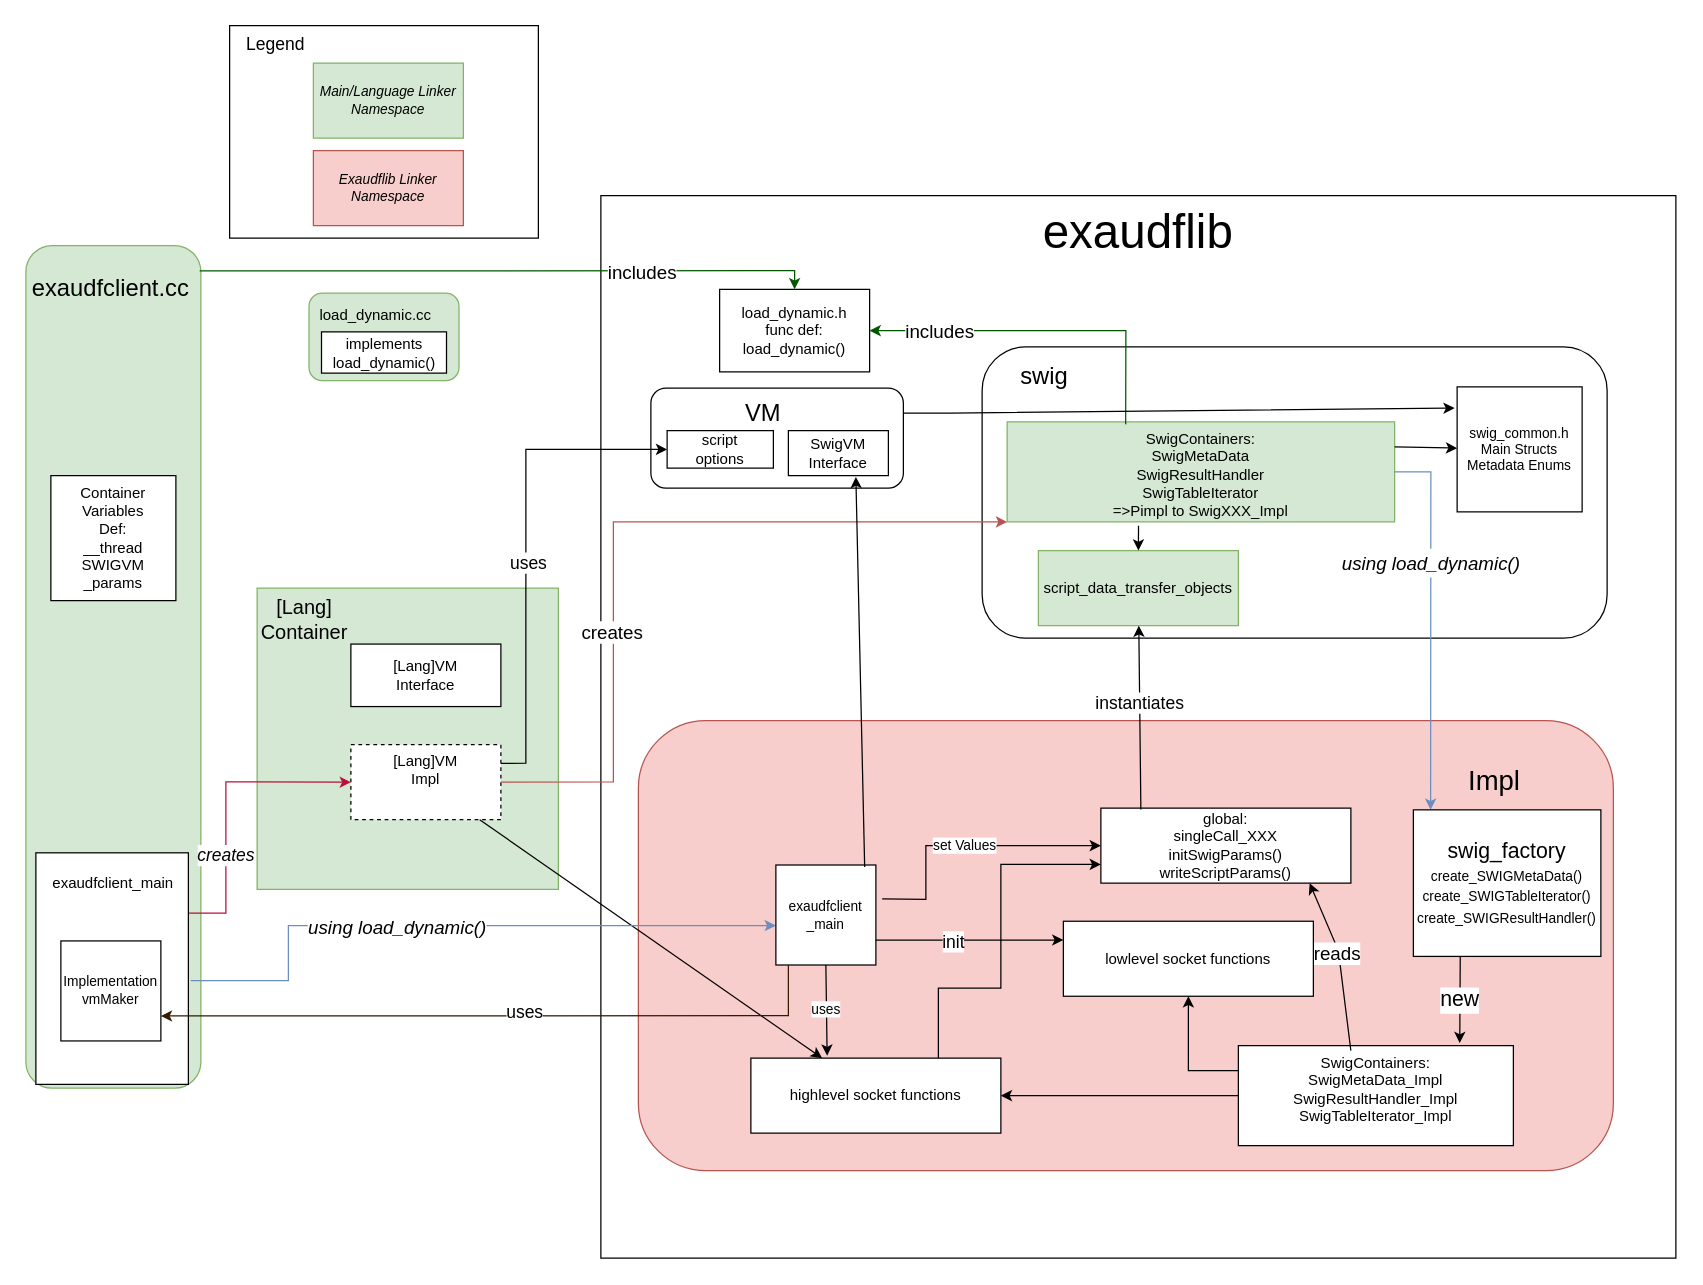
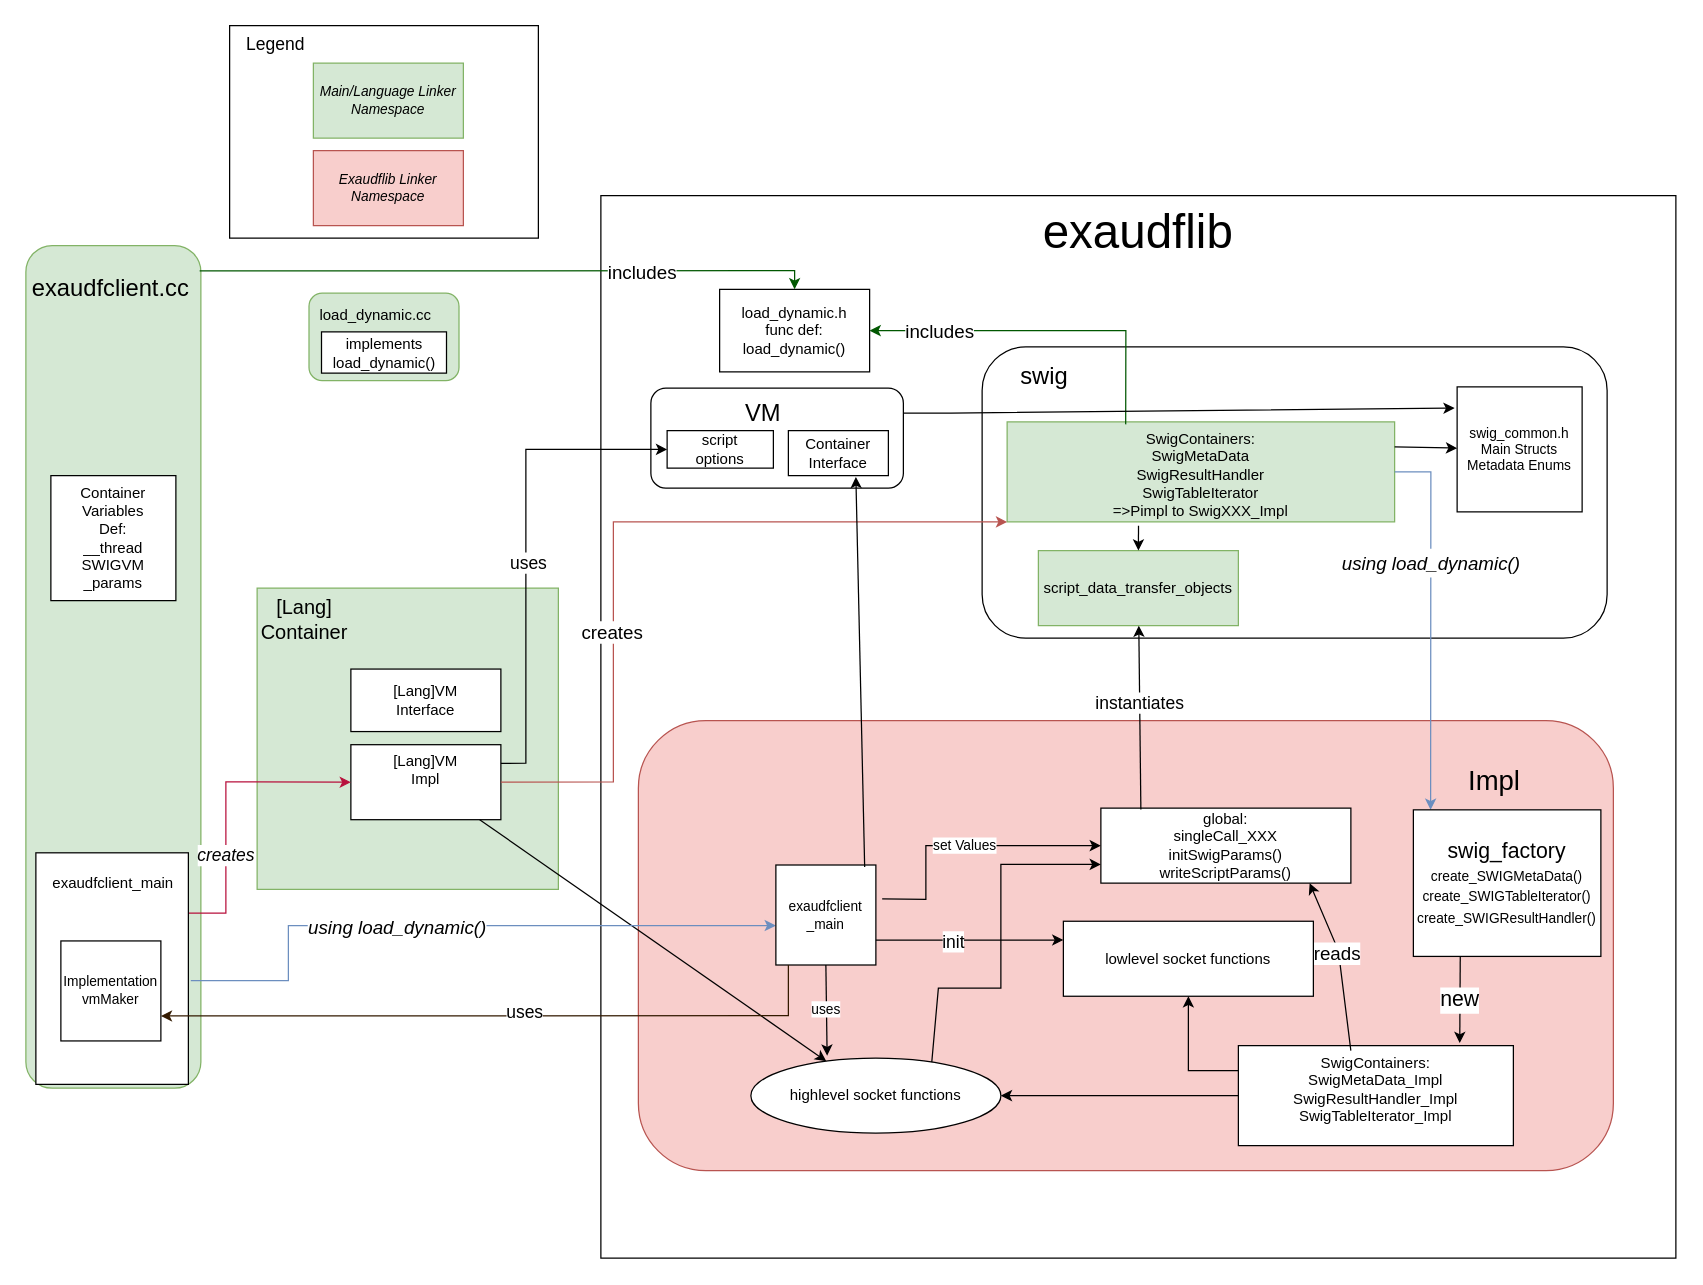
node "SwigVM Interface": label "SwigVM Interface" -> "Container Interface"
node "[Lang]VM Interface": moved (426, 675) -> (426, 700)
node "[Lang]VM Impl": style dashed -> solid
node "highlevel socket functions": shape rectangle -> ellipse
